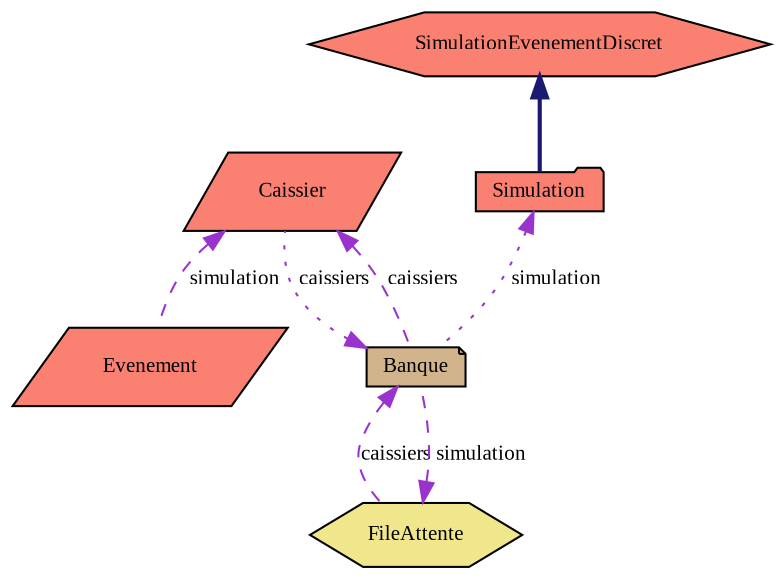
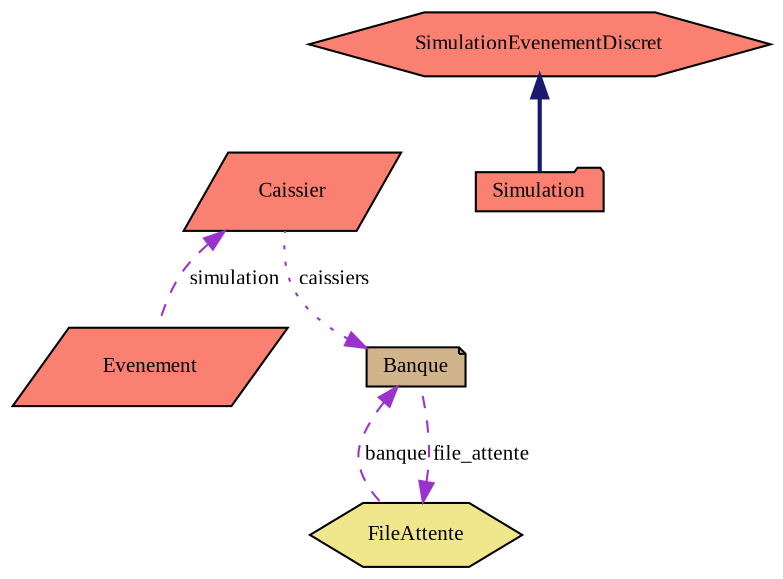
edge "Banque" -> "Caissier": removed, label "caissiers"
edge "Banque" -> "Simulation": removed, label "simulation"
edge "FileAttente" -> "Banque": label " caissiers" -> " banque"
edge "Banque" -> "FileAttente": label " simulation" -> " file_attente"
